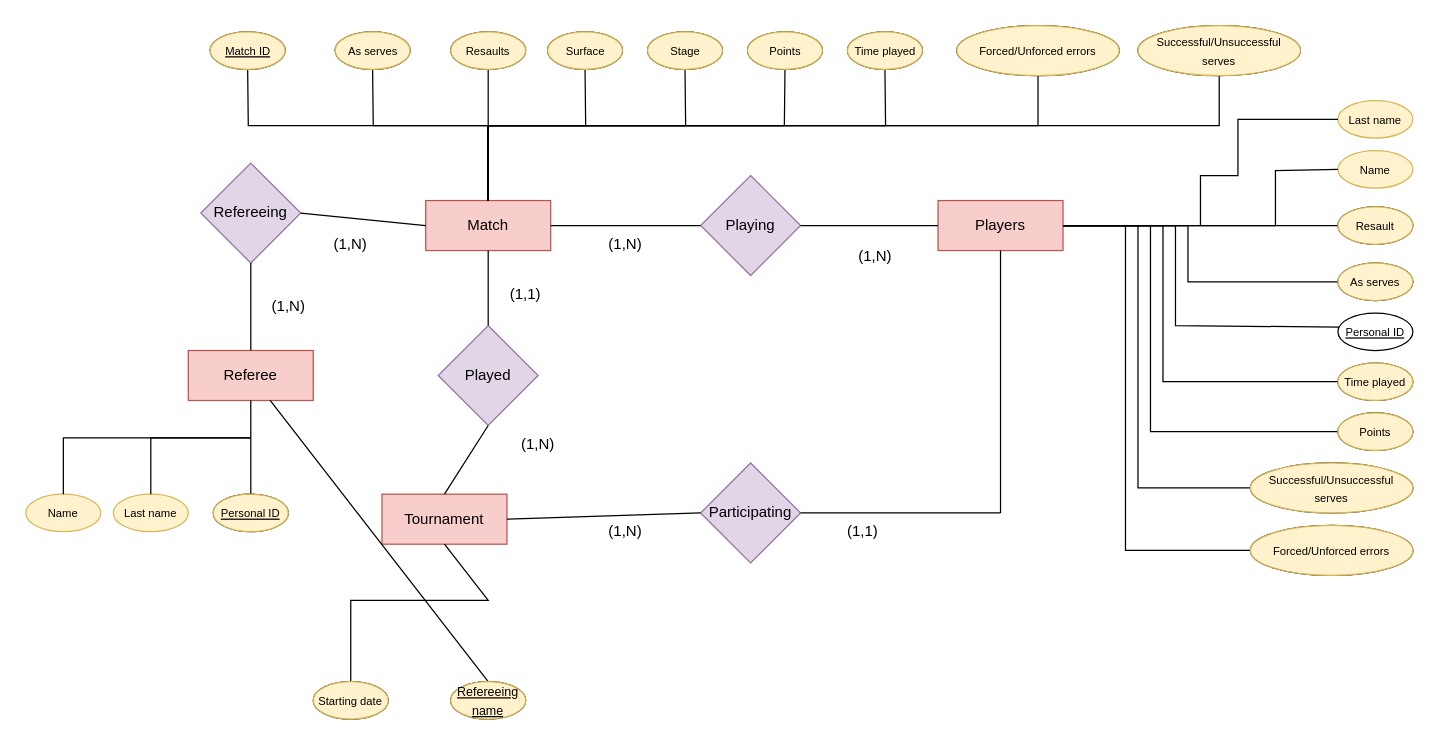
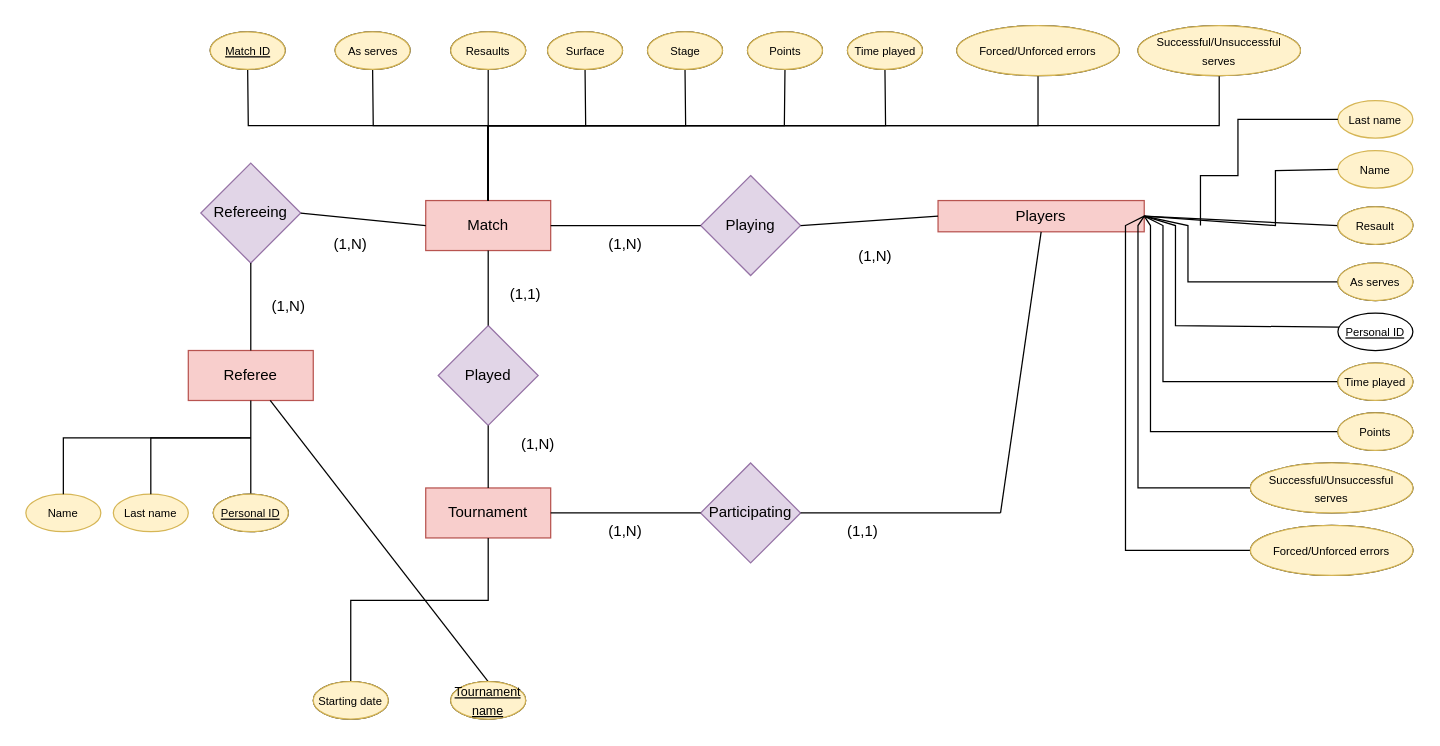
node "Players": size 125x50 -> 206x31
node "Tournament": moved (444, 519) -> (488, 513)
node "Refereeing name": label "Refereeing name" -> "Tournament name"
